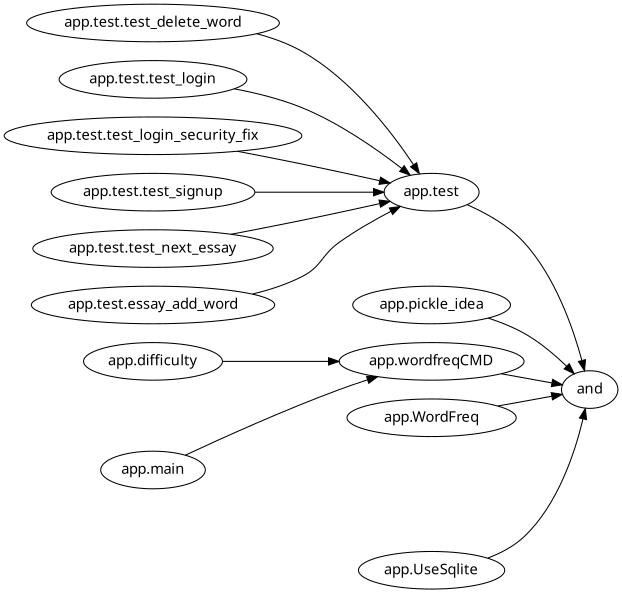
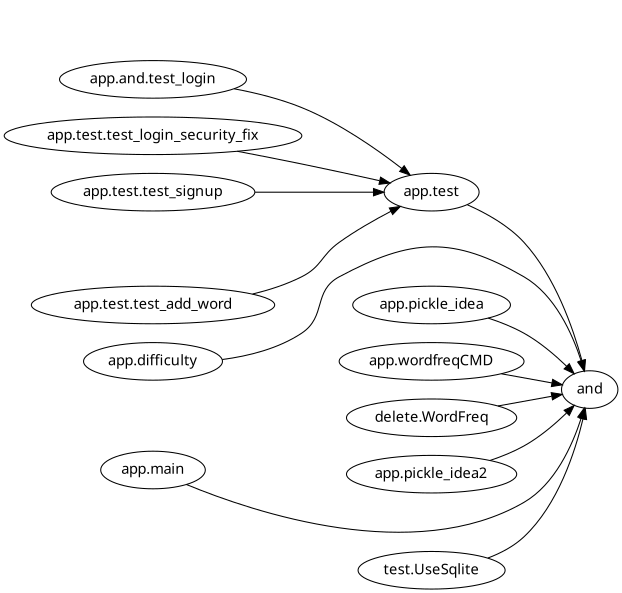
node "app.test.test_delete_word": removed
node "app.test.test_login": label "app.test.test_login" -> "app.and.test_login"
node "app.test.test_next_essay": removed
node "app.test.essay_add_word": label "app.test.essay_add_word" -> "app.test.test_add_word"
edge "app.difficulty" -> "app.wordfreqCMD": now "app.difficulty" -> "and"
edge "app.main" -> "app.wordfreqCMD": now "app.main" -> "and"
node "app.WordFreq": label "app.WordFreq" -> "delete.WordFreq"
node "app.pickle_idea2": added
node "app.UseSqlite": label "app.UseSqlite" -> "test.UseSqlite"
